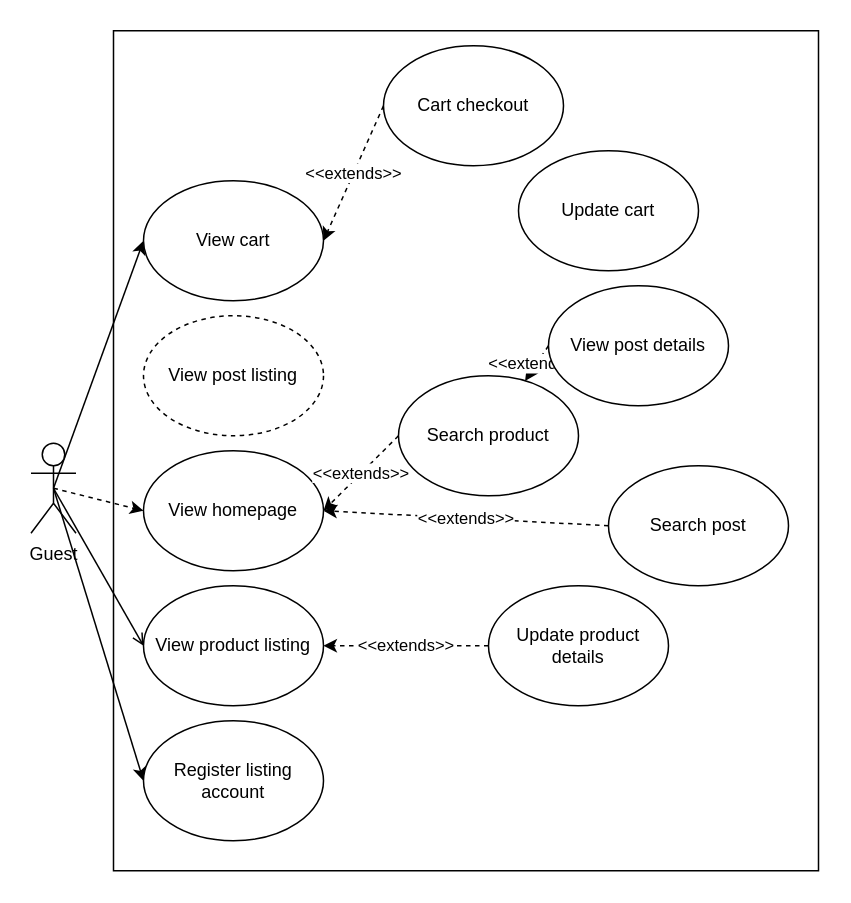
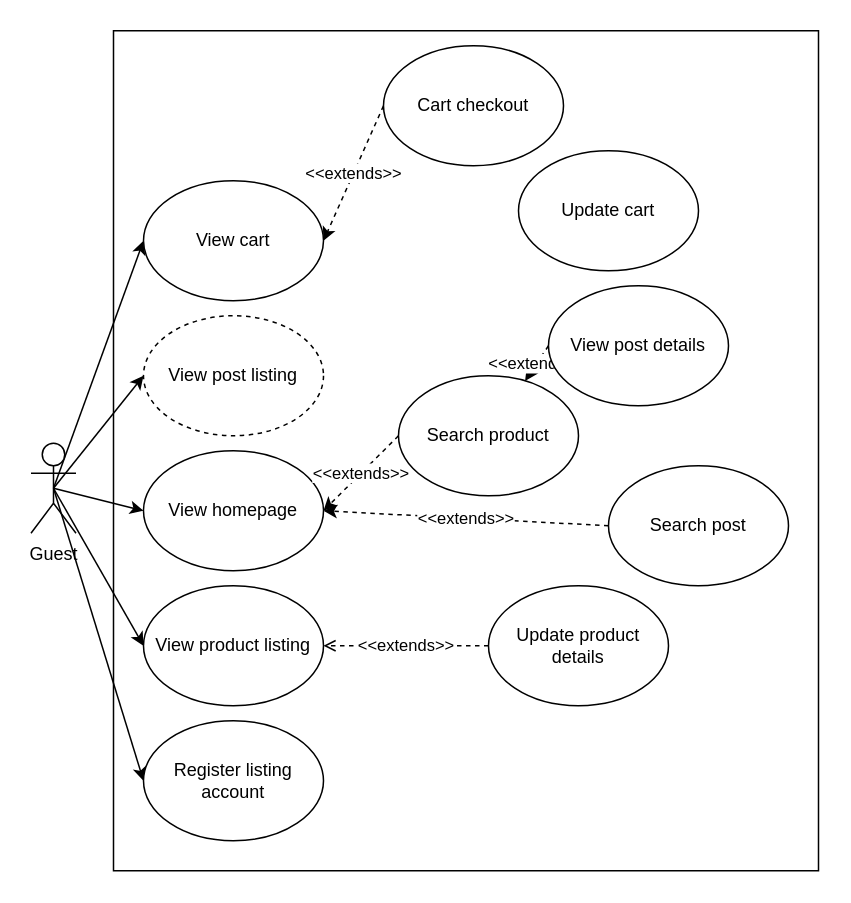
edge "Guest" -> "View post listing": added
edge "Guest" -> "View homepage": style dashed -> solid
edge "Guest" -> "View product listing": arrowhead open -> classic
edge "Update product details" -> "View product listing": arrowhead classic -> open
